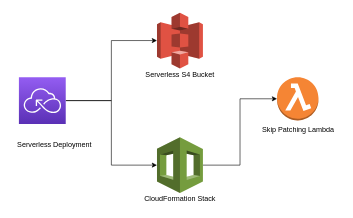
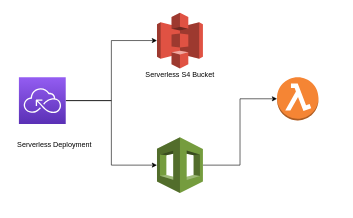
node "Skip Patching Lambda": removed
node "CloudFormation Stack": removed
